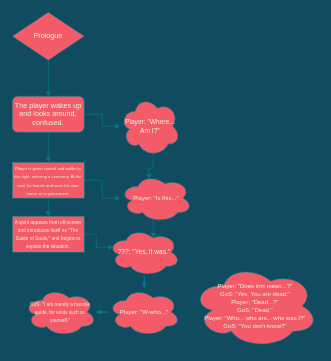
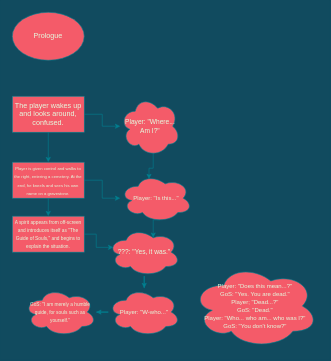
node "Prologue": shape diamond -> ellipse
edge "Prologue" -> "The player wakes up and looks around, confused.": removed
node "The player wakes up and looks around, confused.": shape rounded rectangle -> rectangle
